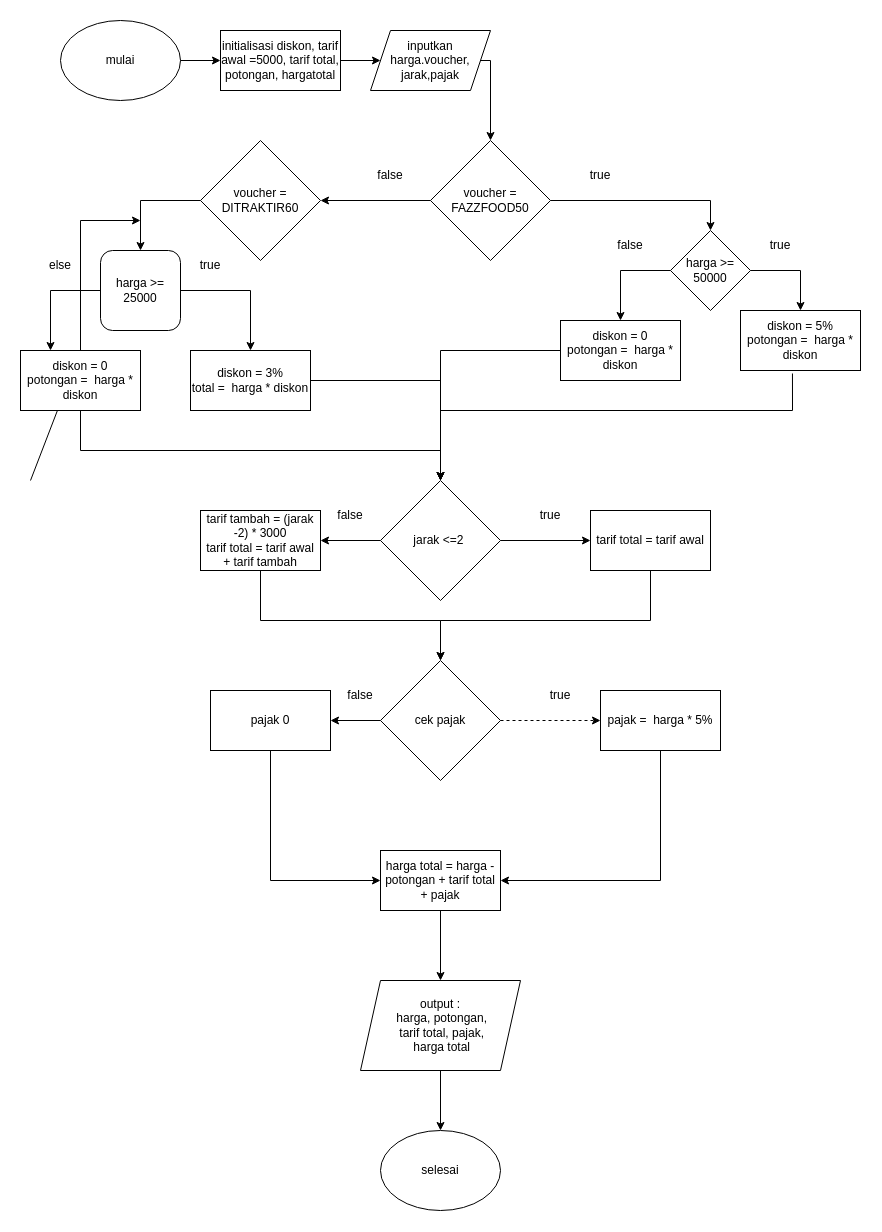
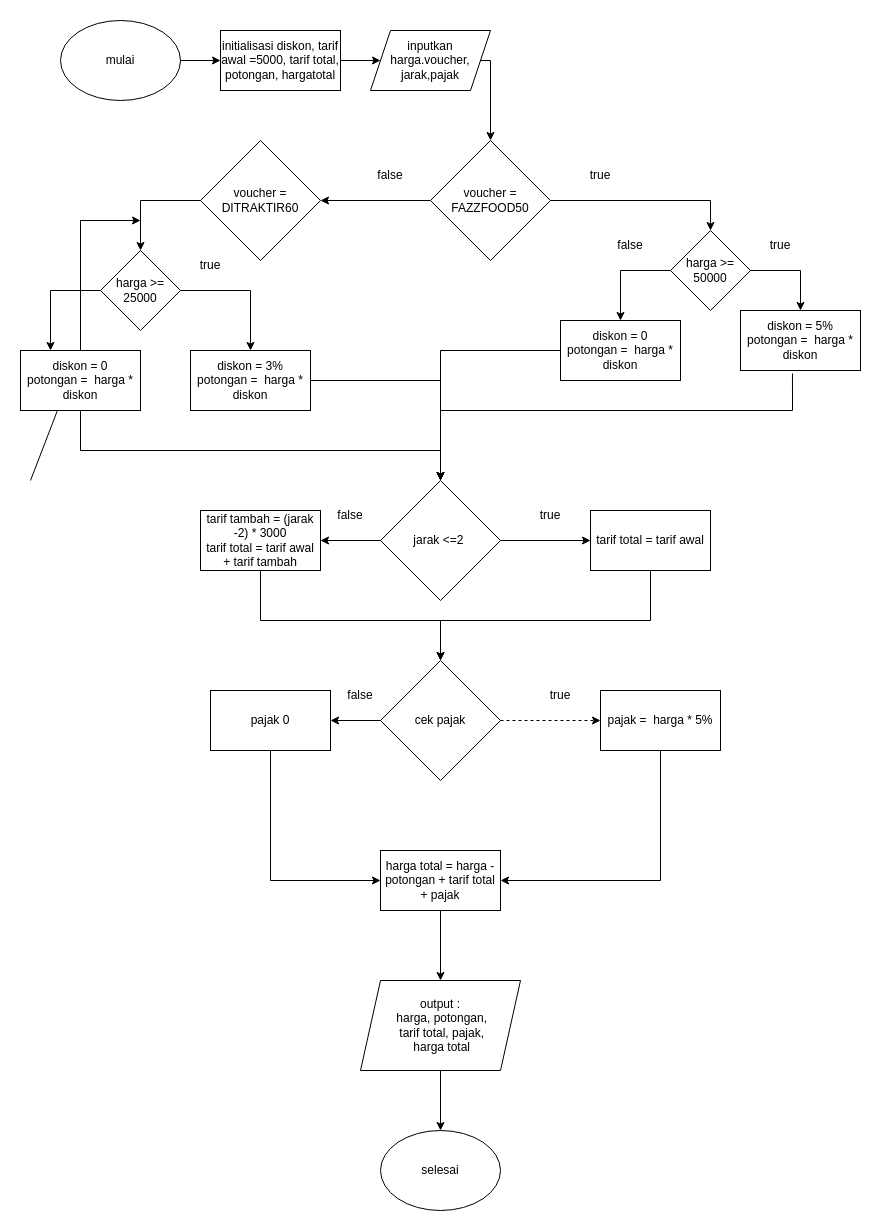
node "else": removed
node "harga >= 25000": shape rounded rectangle -> diamond
node "diskon = 3% total = harga * diskon": label "diskon = 3% total = harga * diskon" -> "diskon = 3% potongan = harga * diskon"
